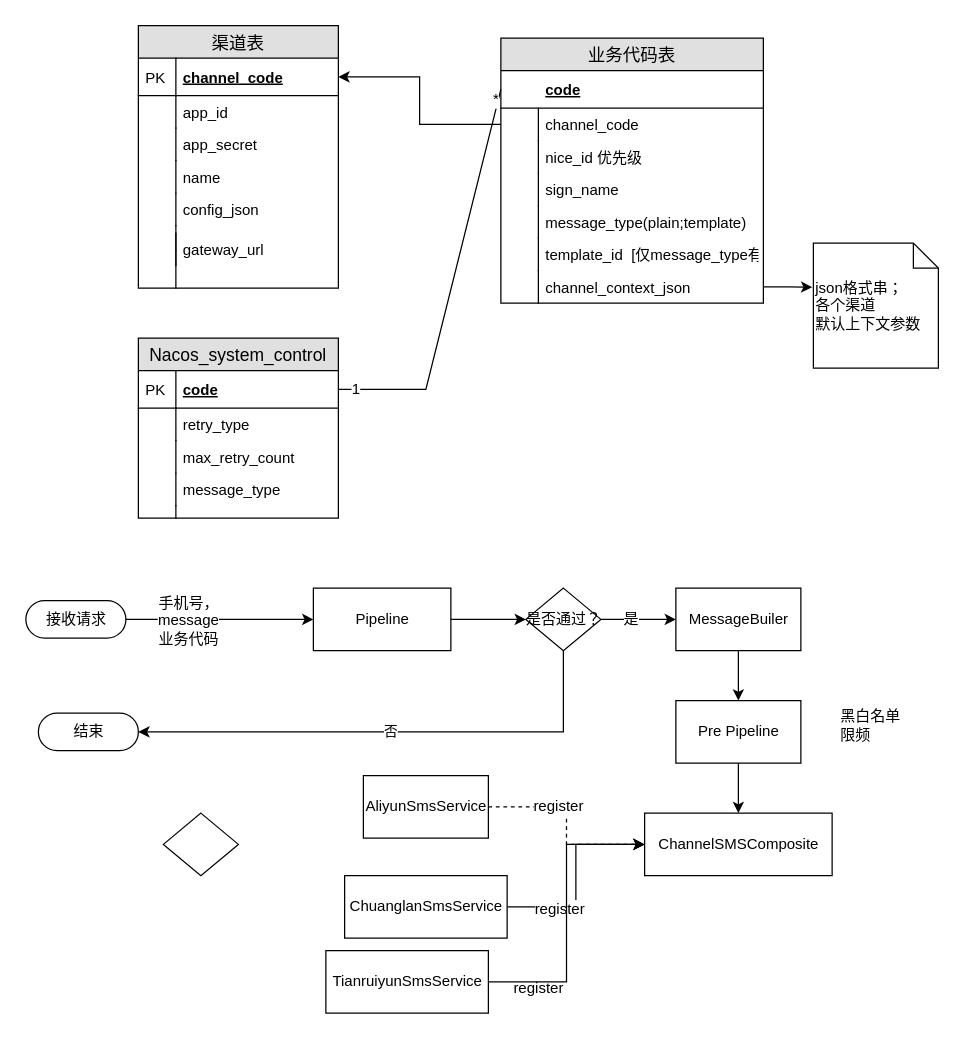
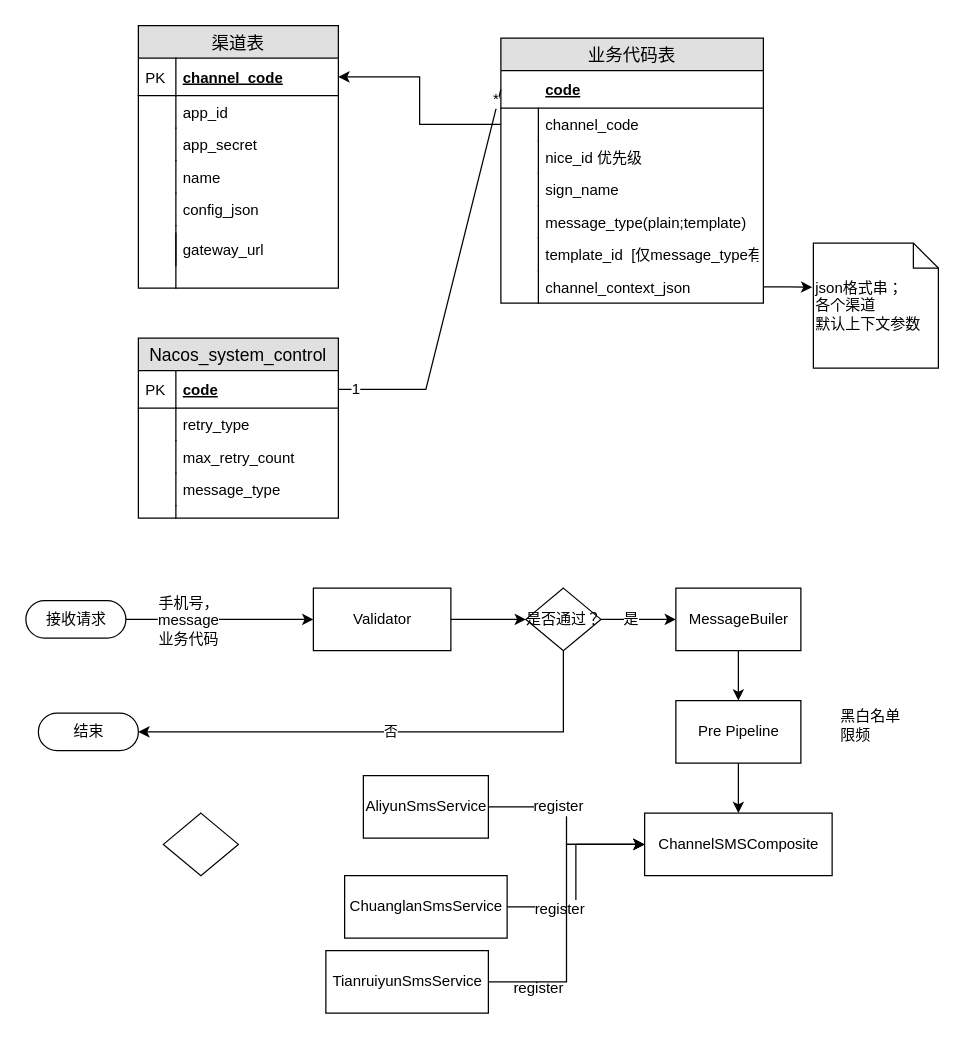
node "Pipeline": label "Pipeline" -> "Validator"
edge "AliyunSmsService" -> "ChannelSMSComposite": style dashed -> solid
